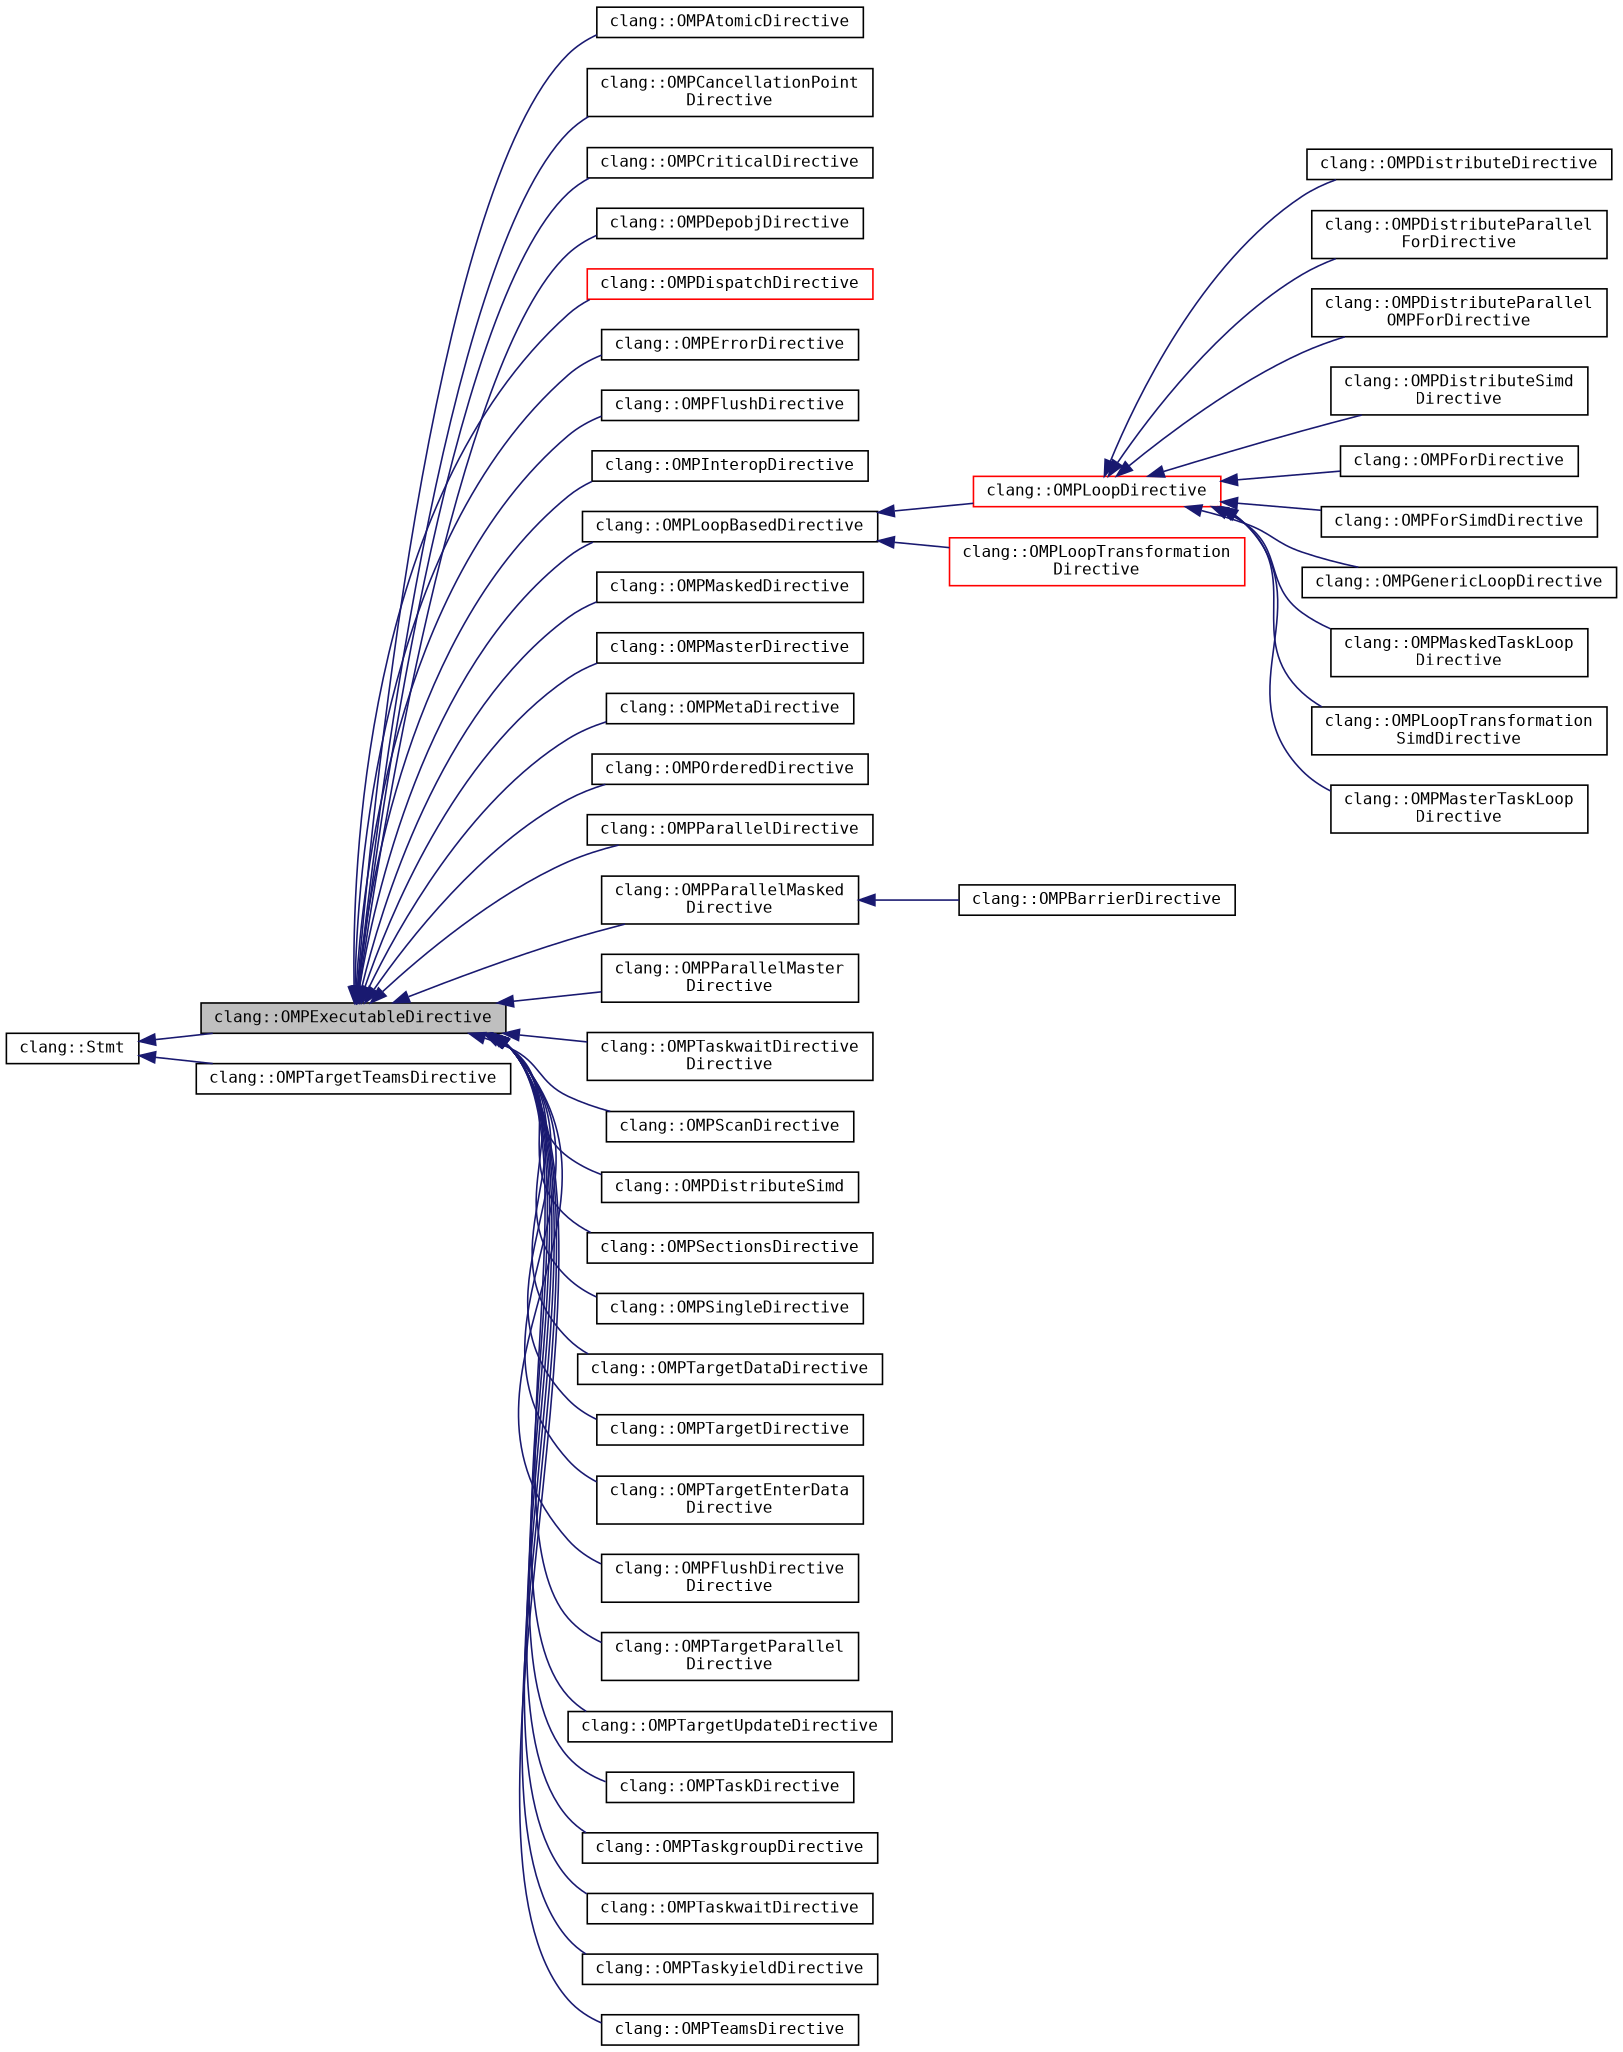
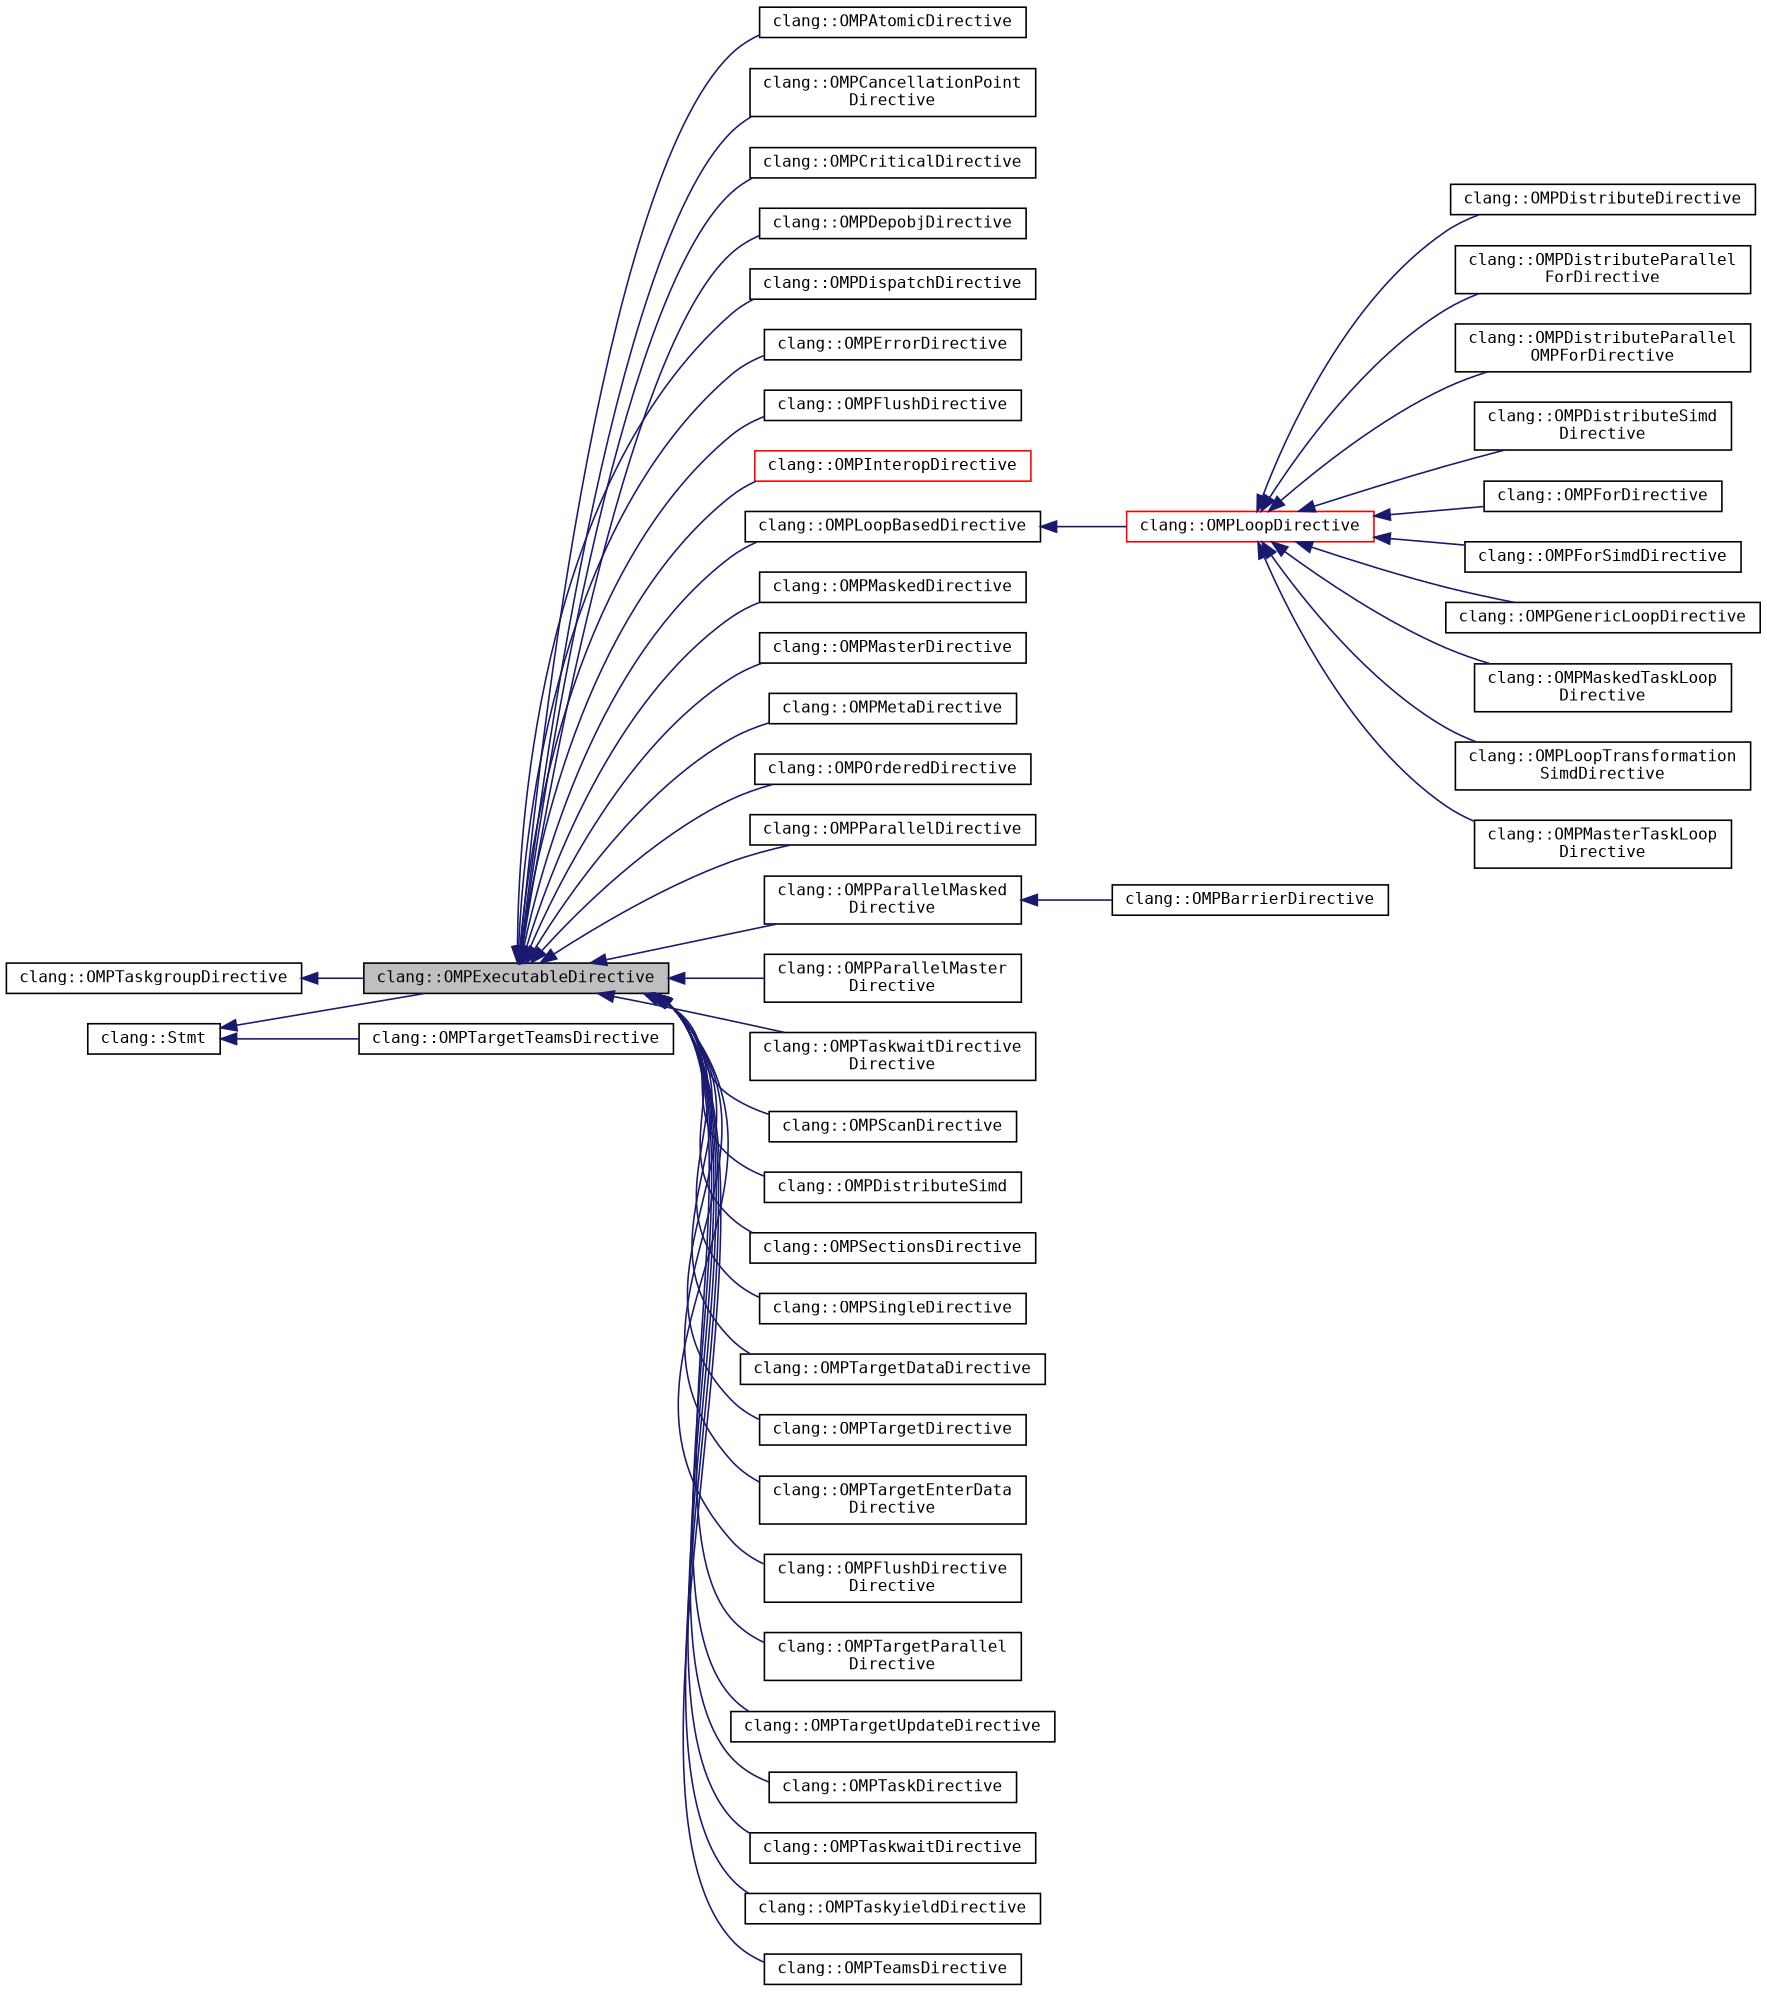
node "clang::OMPDispatchDirective": color red -> black
node "clang::OMPInteropDirective": color black -> red
node "clang::OMPLoopTransformation Directive": removed
edge "clang::OMPTaskgroupDirective" -> "clang::OMPExecutableDirective": reversed
